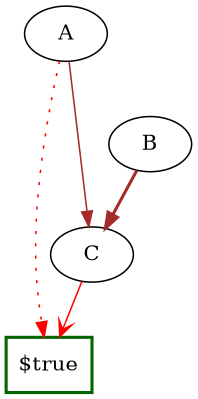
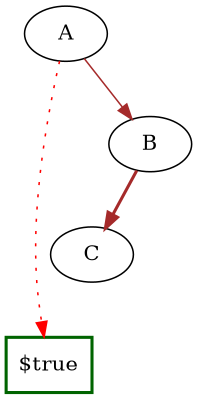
edge "A" -> "C": now "A" -> "B"
edge "C" -> "$true": removed
